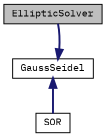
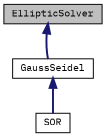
edge "EllipticSolver" -> "GaussSeidel": reversed
